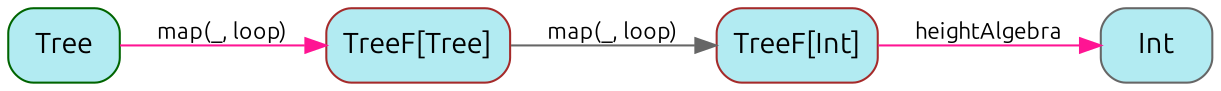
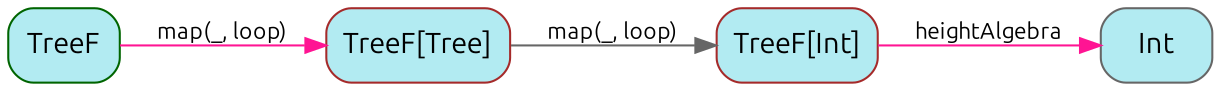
node "Tree": label "Tree" -> "TreeF"
